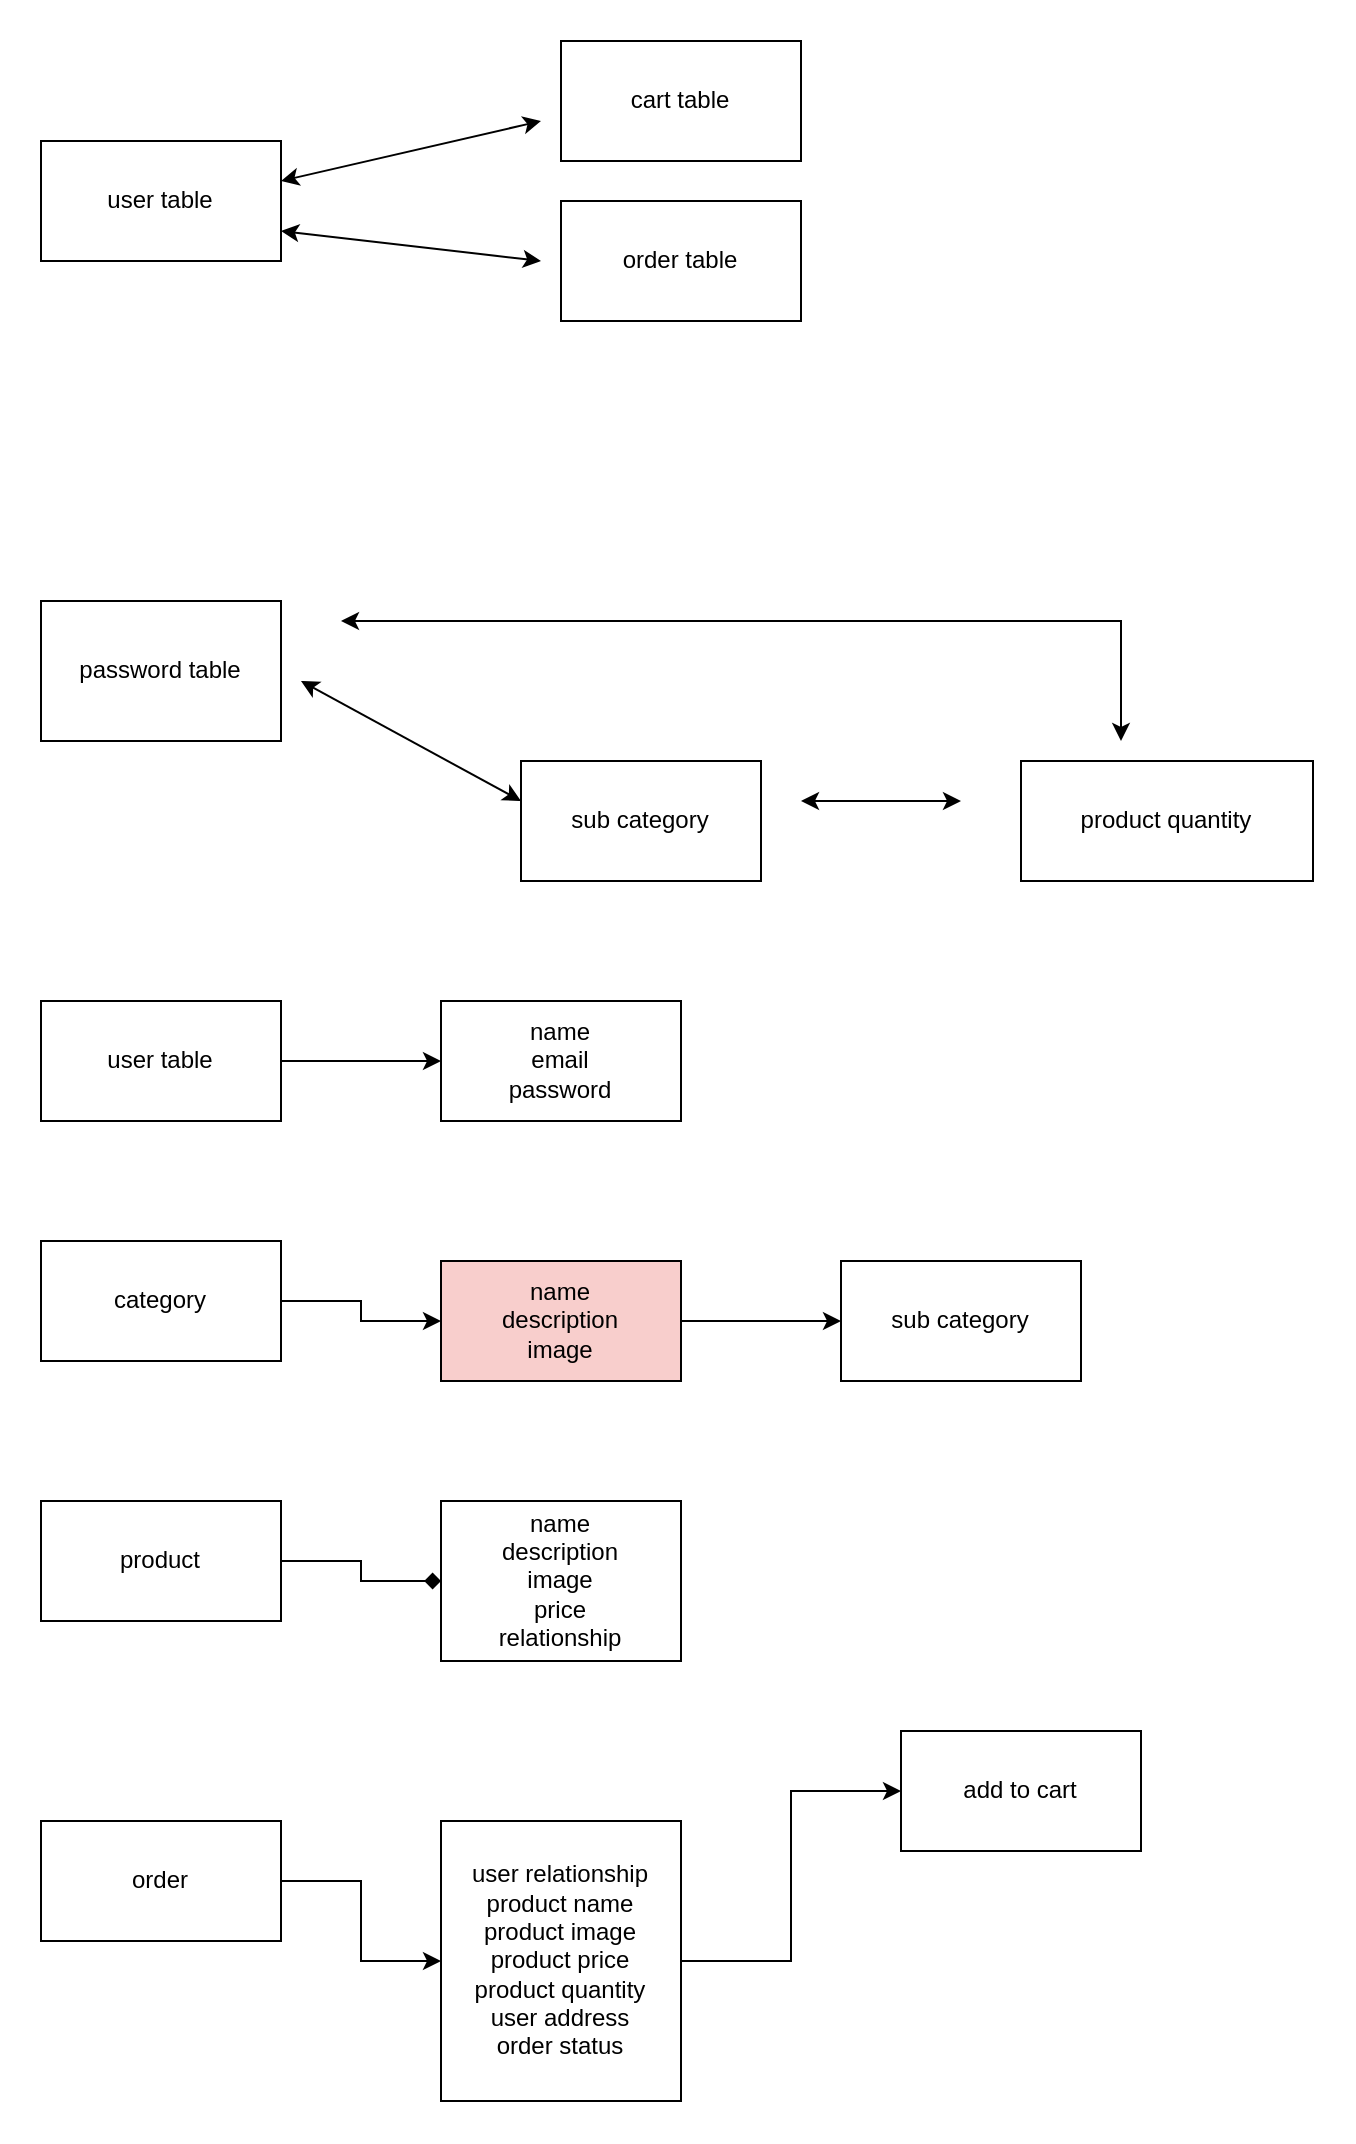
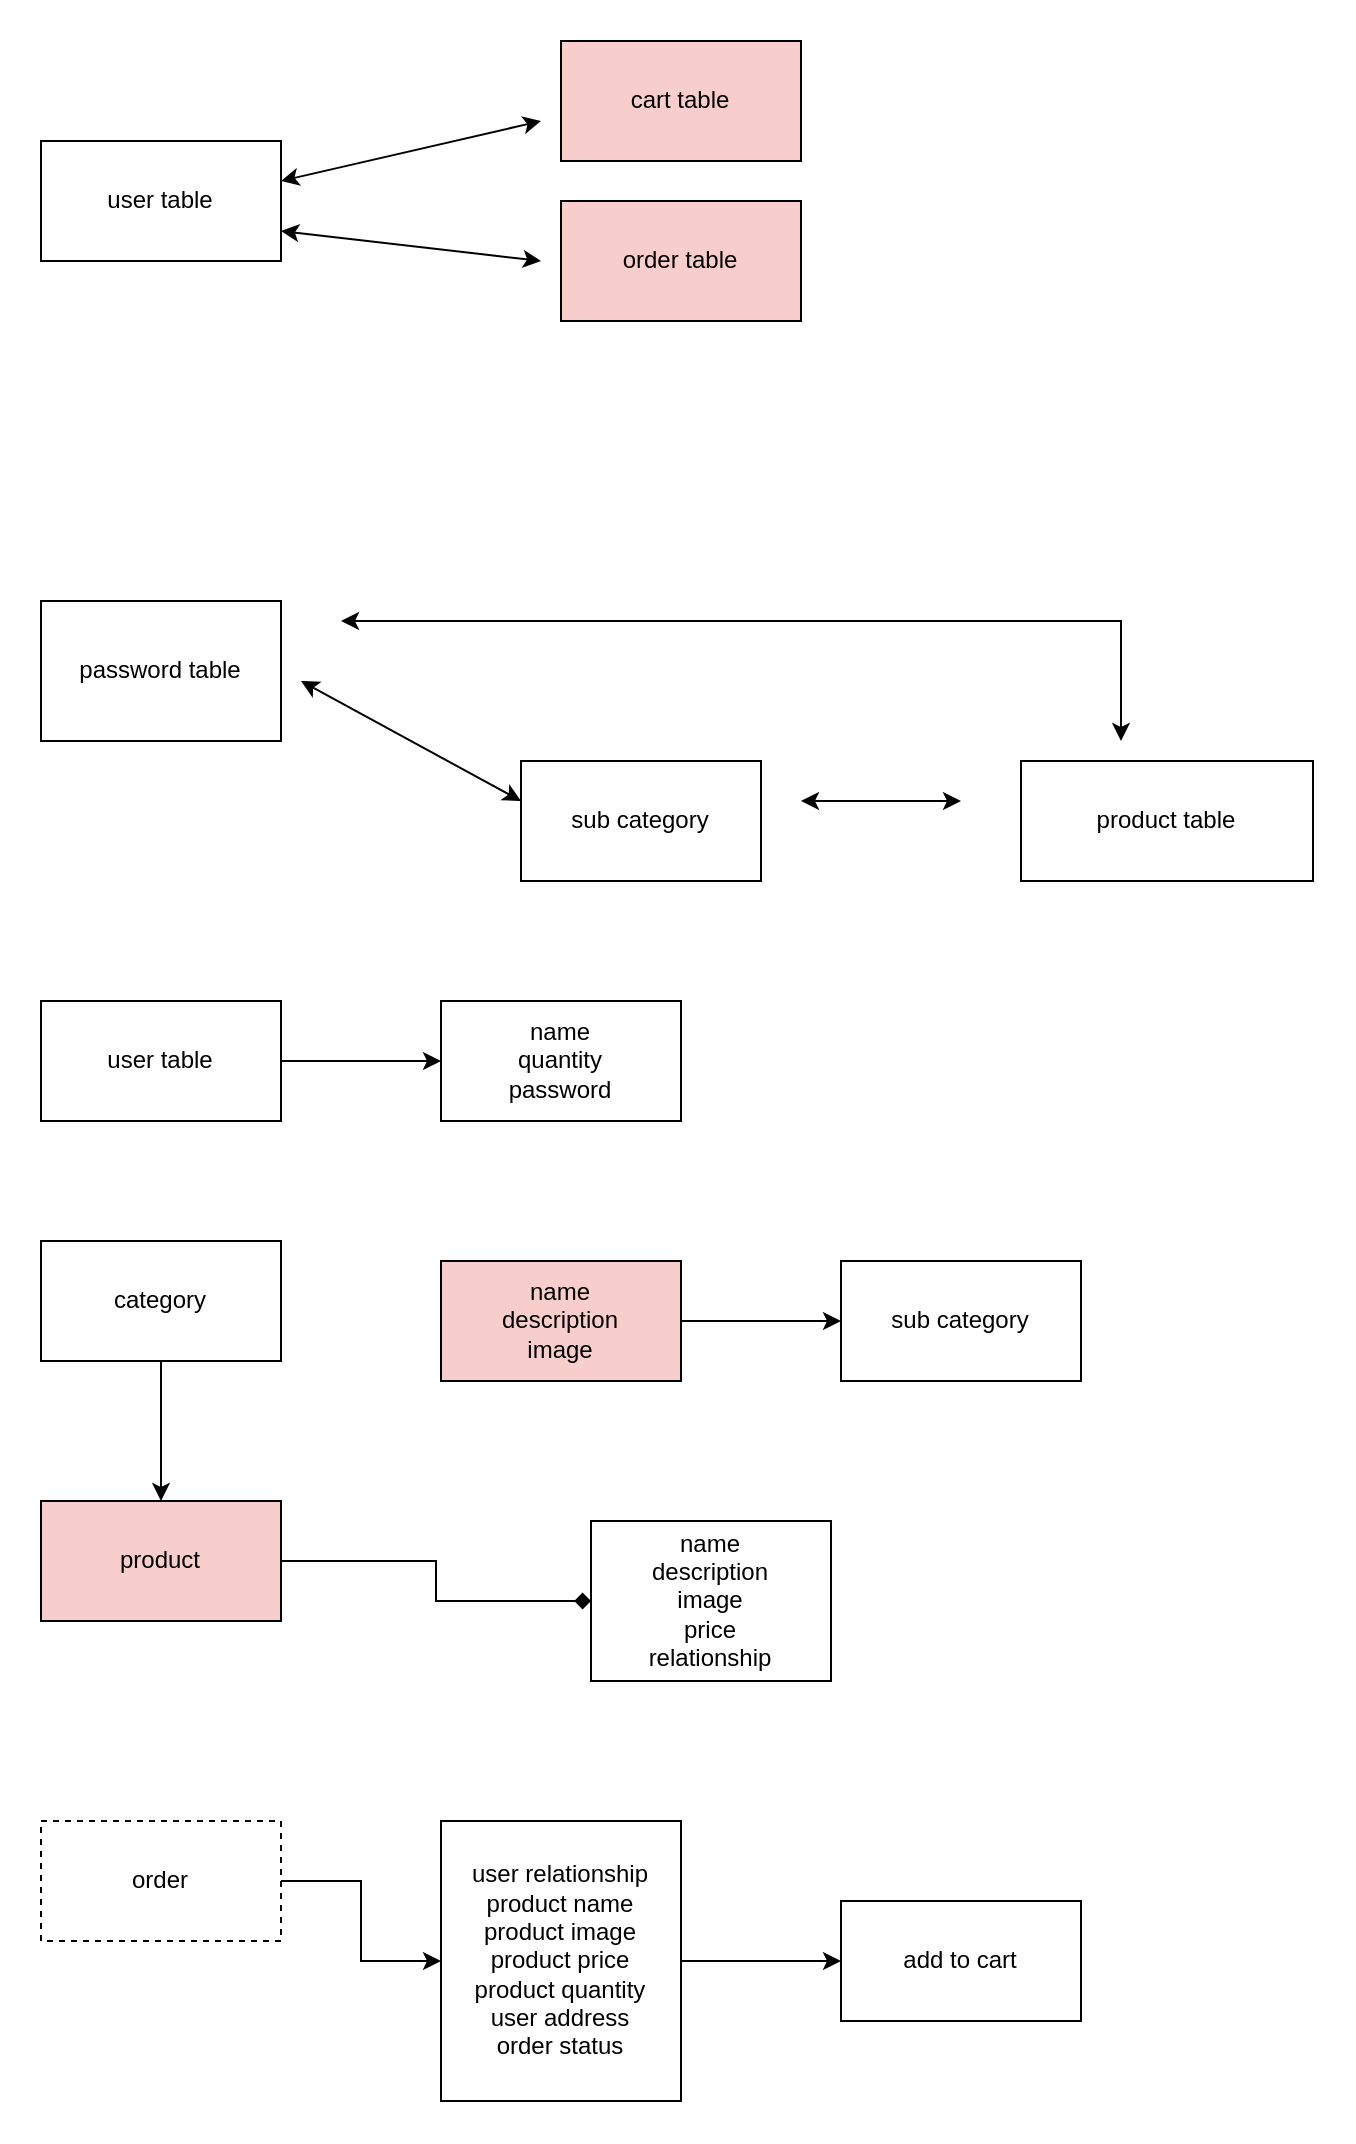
node "cart table": fillcolor #ffffff -> #f8cecc
node "order table": fillcolor #ffffff -> #f8cecc
node "product quantity": label "product quantity" -> "product table"
node "name email password": label "name email password" -> "name quantity password"
edge "category" -> "name description image": now "category" -> "product"
node "product": fillcolor #ffffff -> #f8cecc
node "name description image price relationship": moved (561, 1581) -> (711, 1601)
node "add to cart": moved (1021, 1791) -> (961, 1961)
node "order": style solid -> dashed
